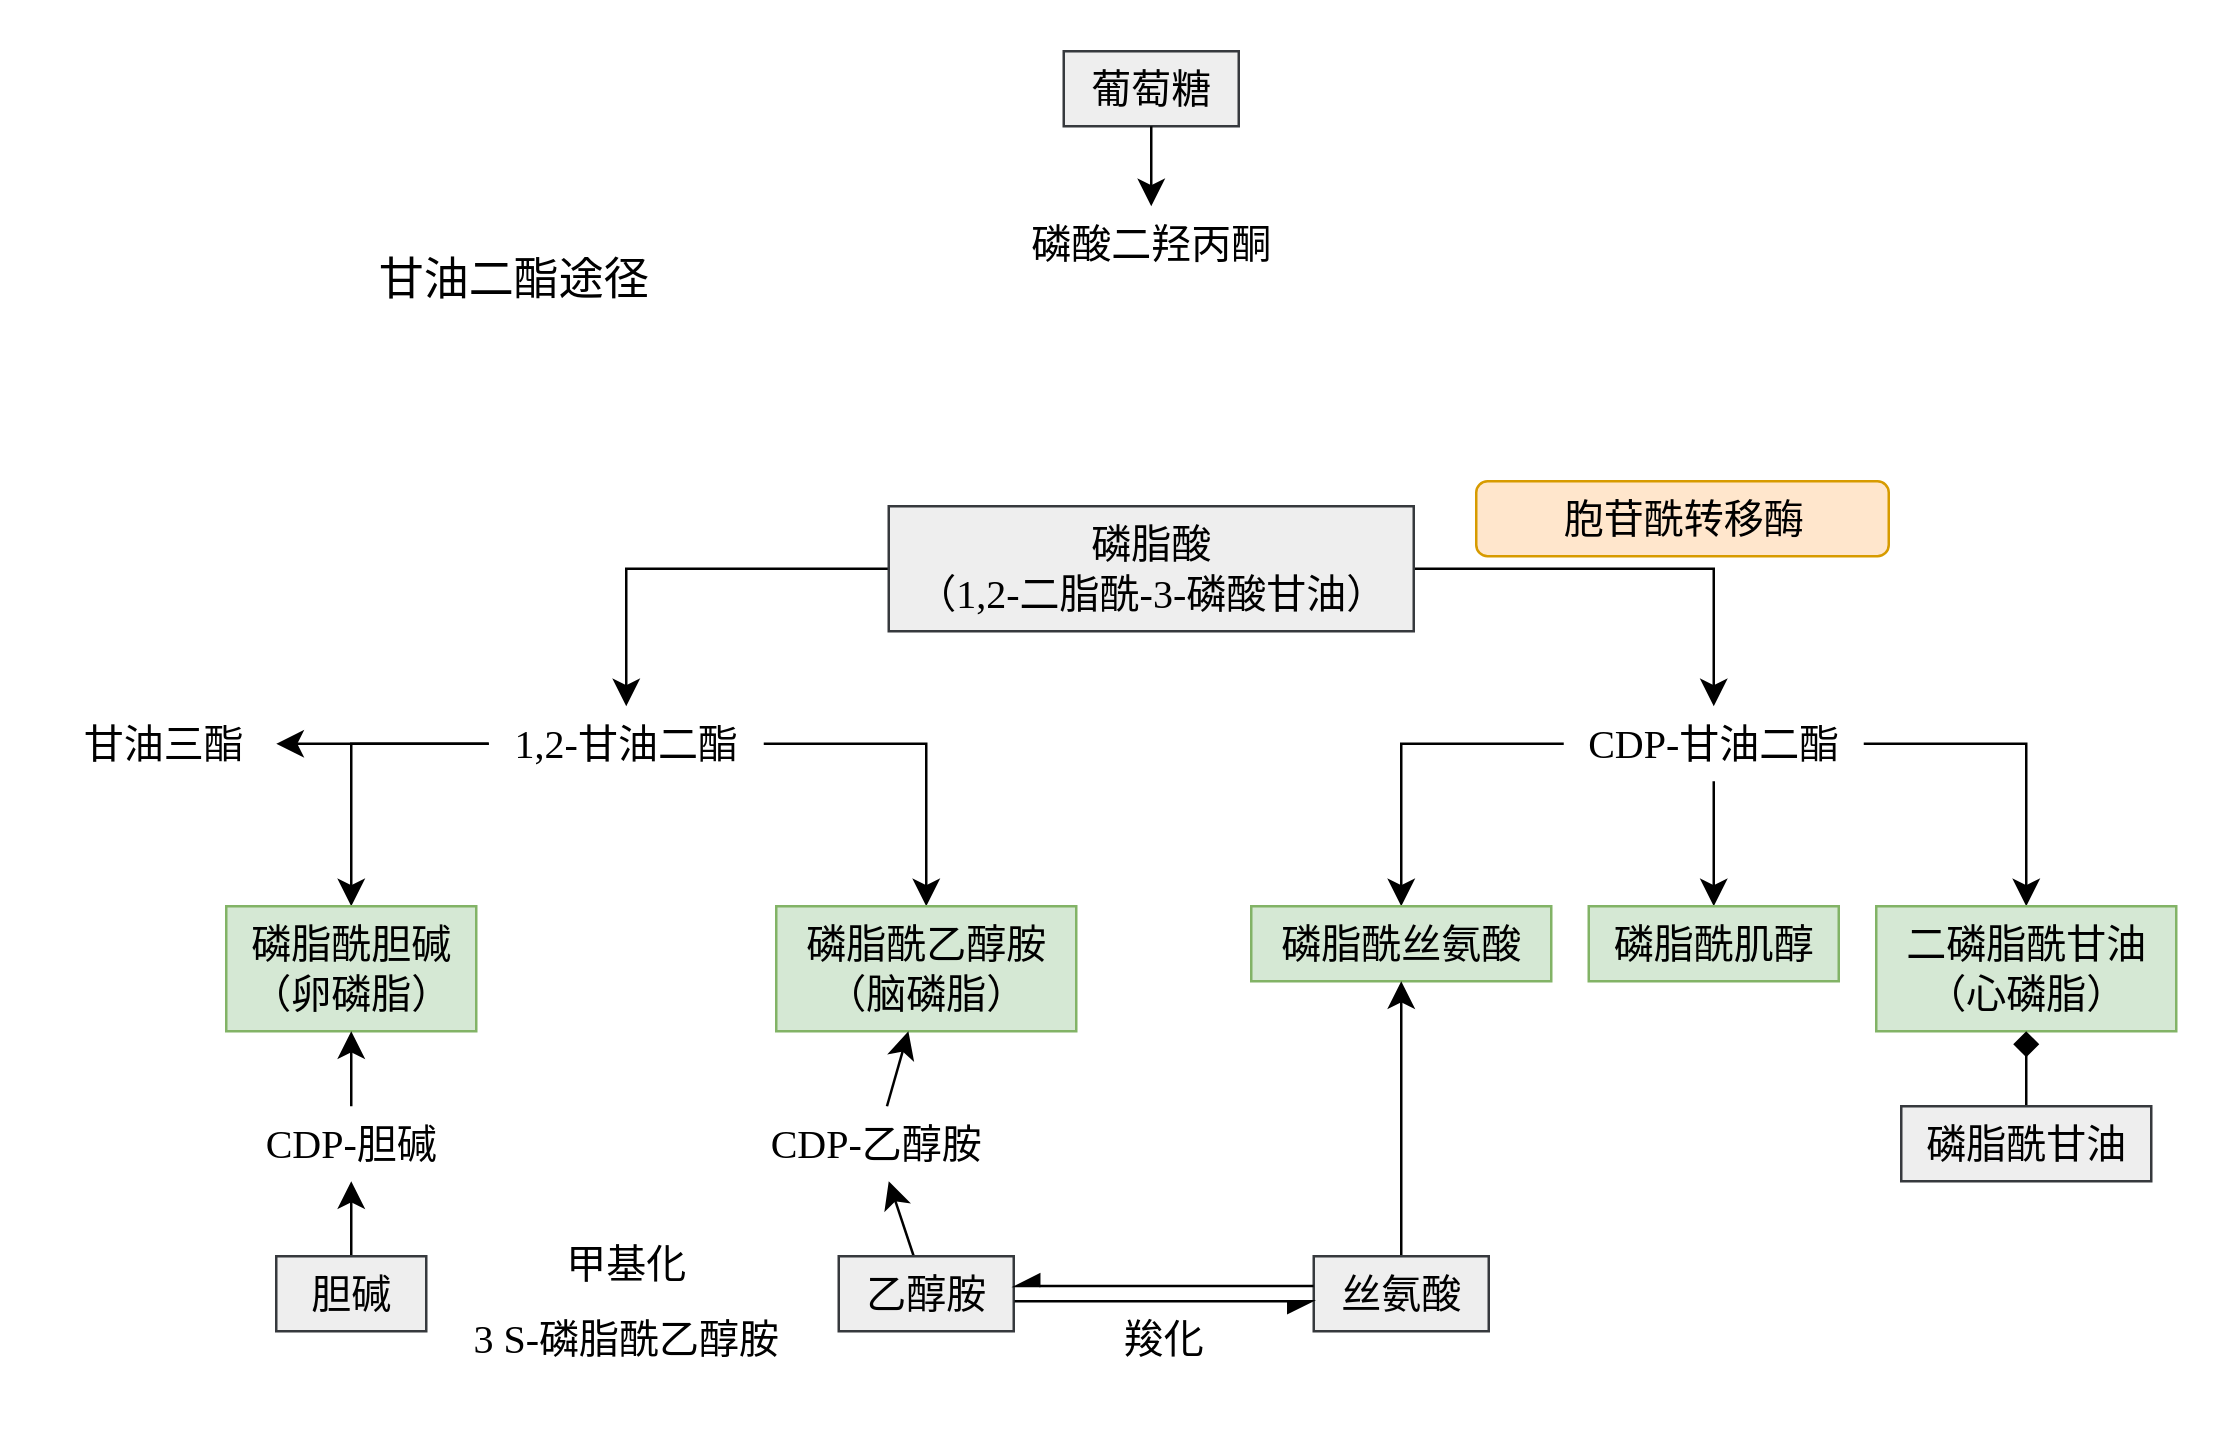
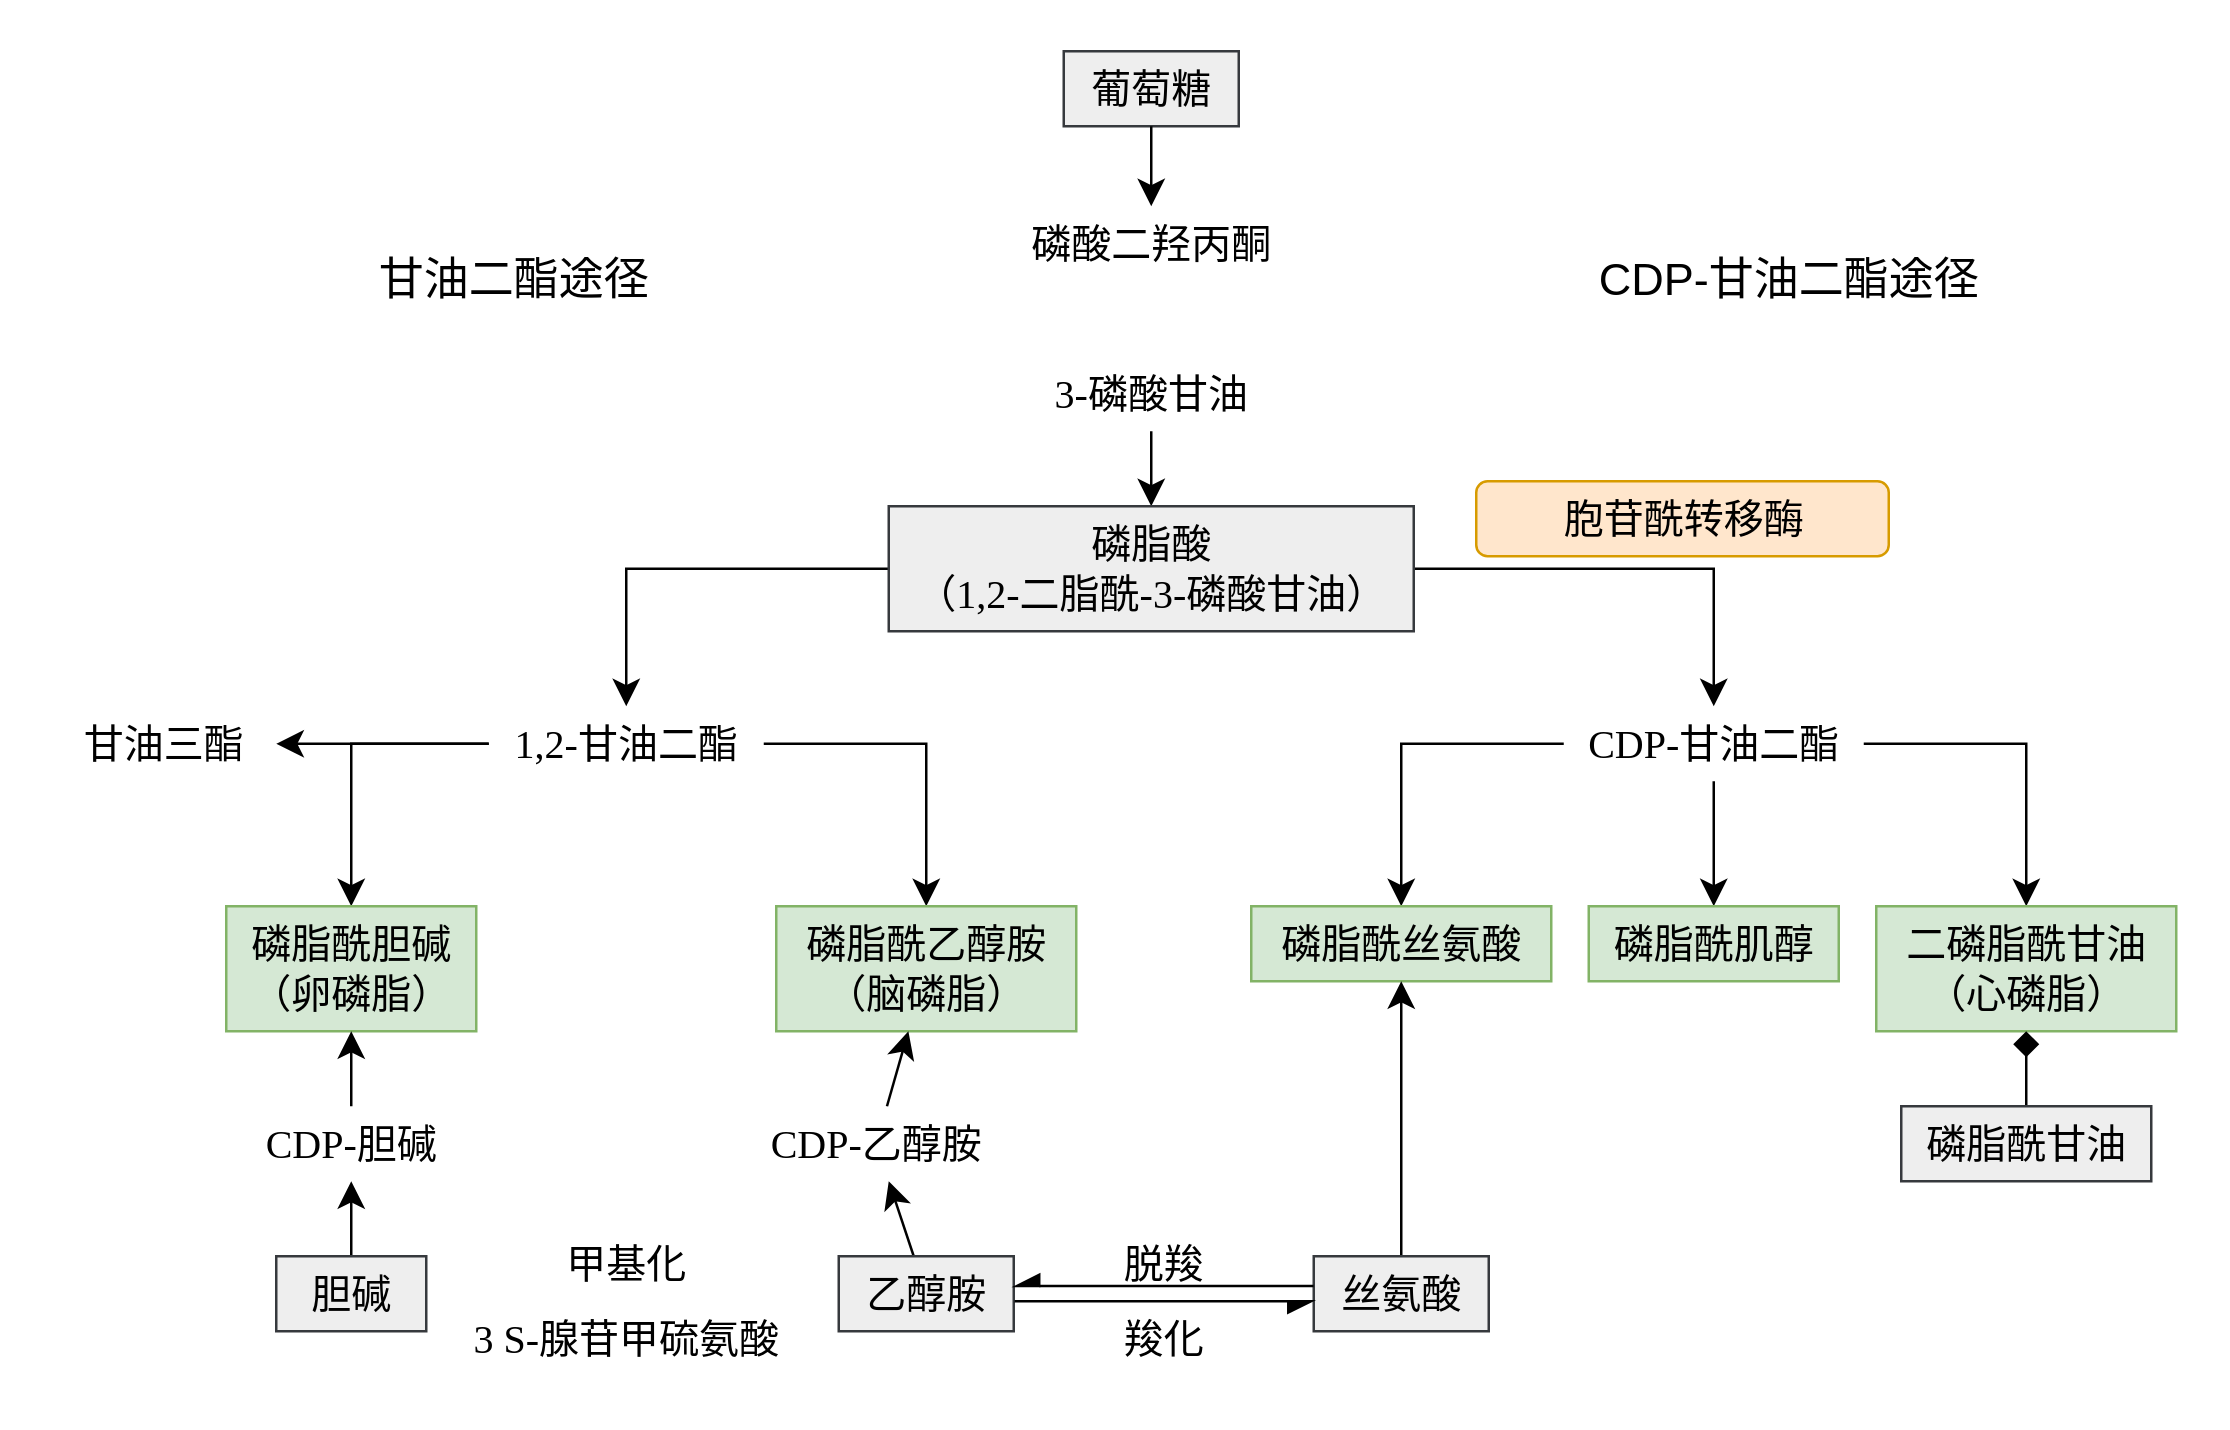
node "CDP-甘油二酯途径": added
node "3-磷酸甘油": added
edge "3-磷酸甘油" -> "磷脂酸 （1,2-二脂酰-3-磷酸甘油）": added
node "脱羧": added
node "3 S-磷脂酰乙醇胺": label "3 S-磷脂酰乙醇胺" -> "3 S-腺苷甲硫氨酸"
